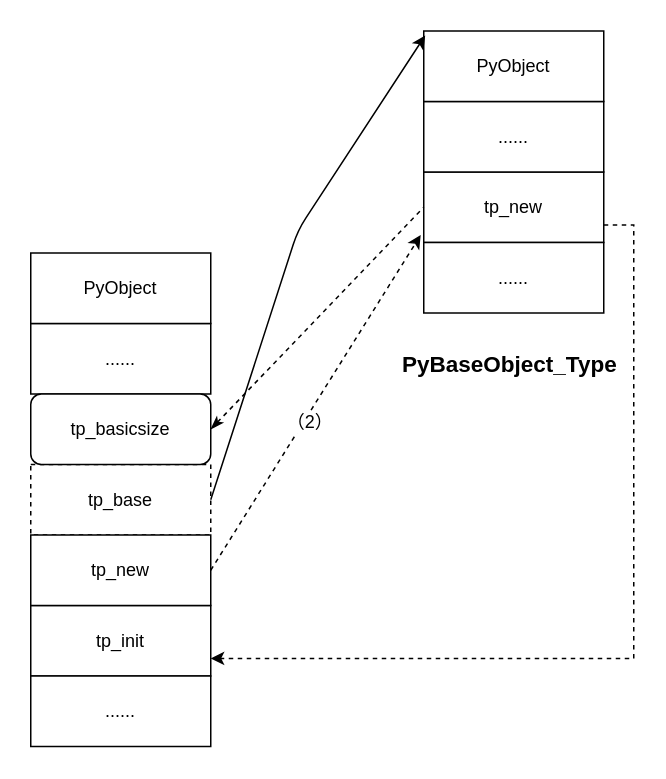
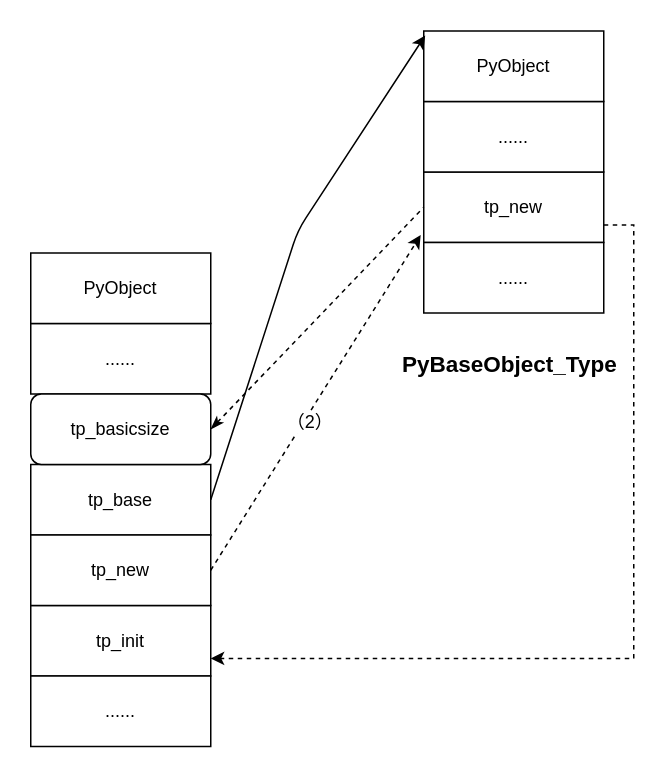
node "tp_base": style dashed -> solid
